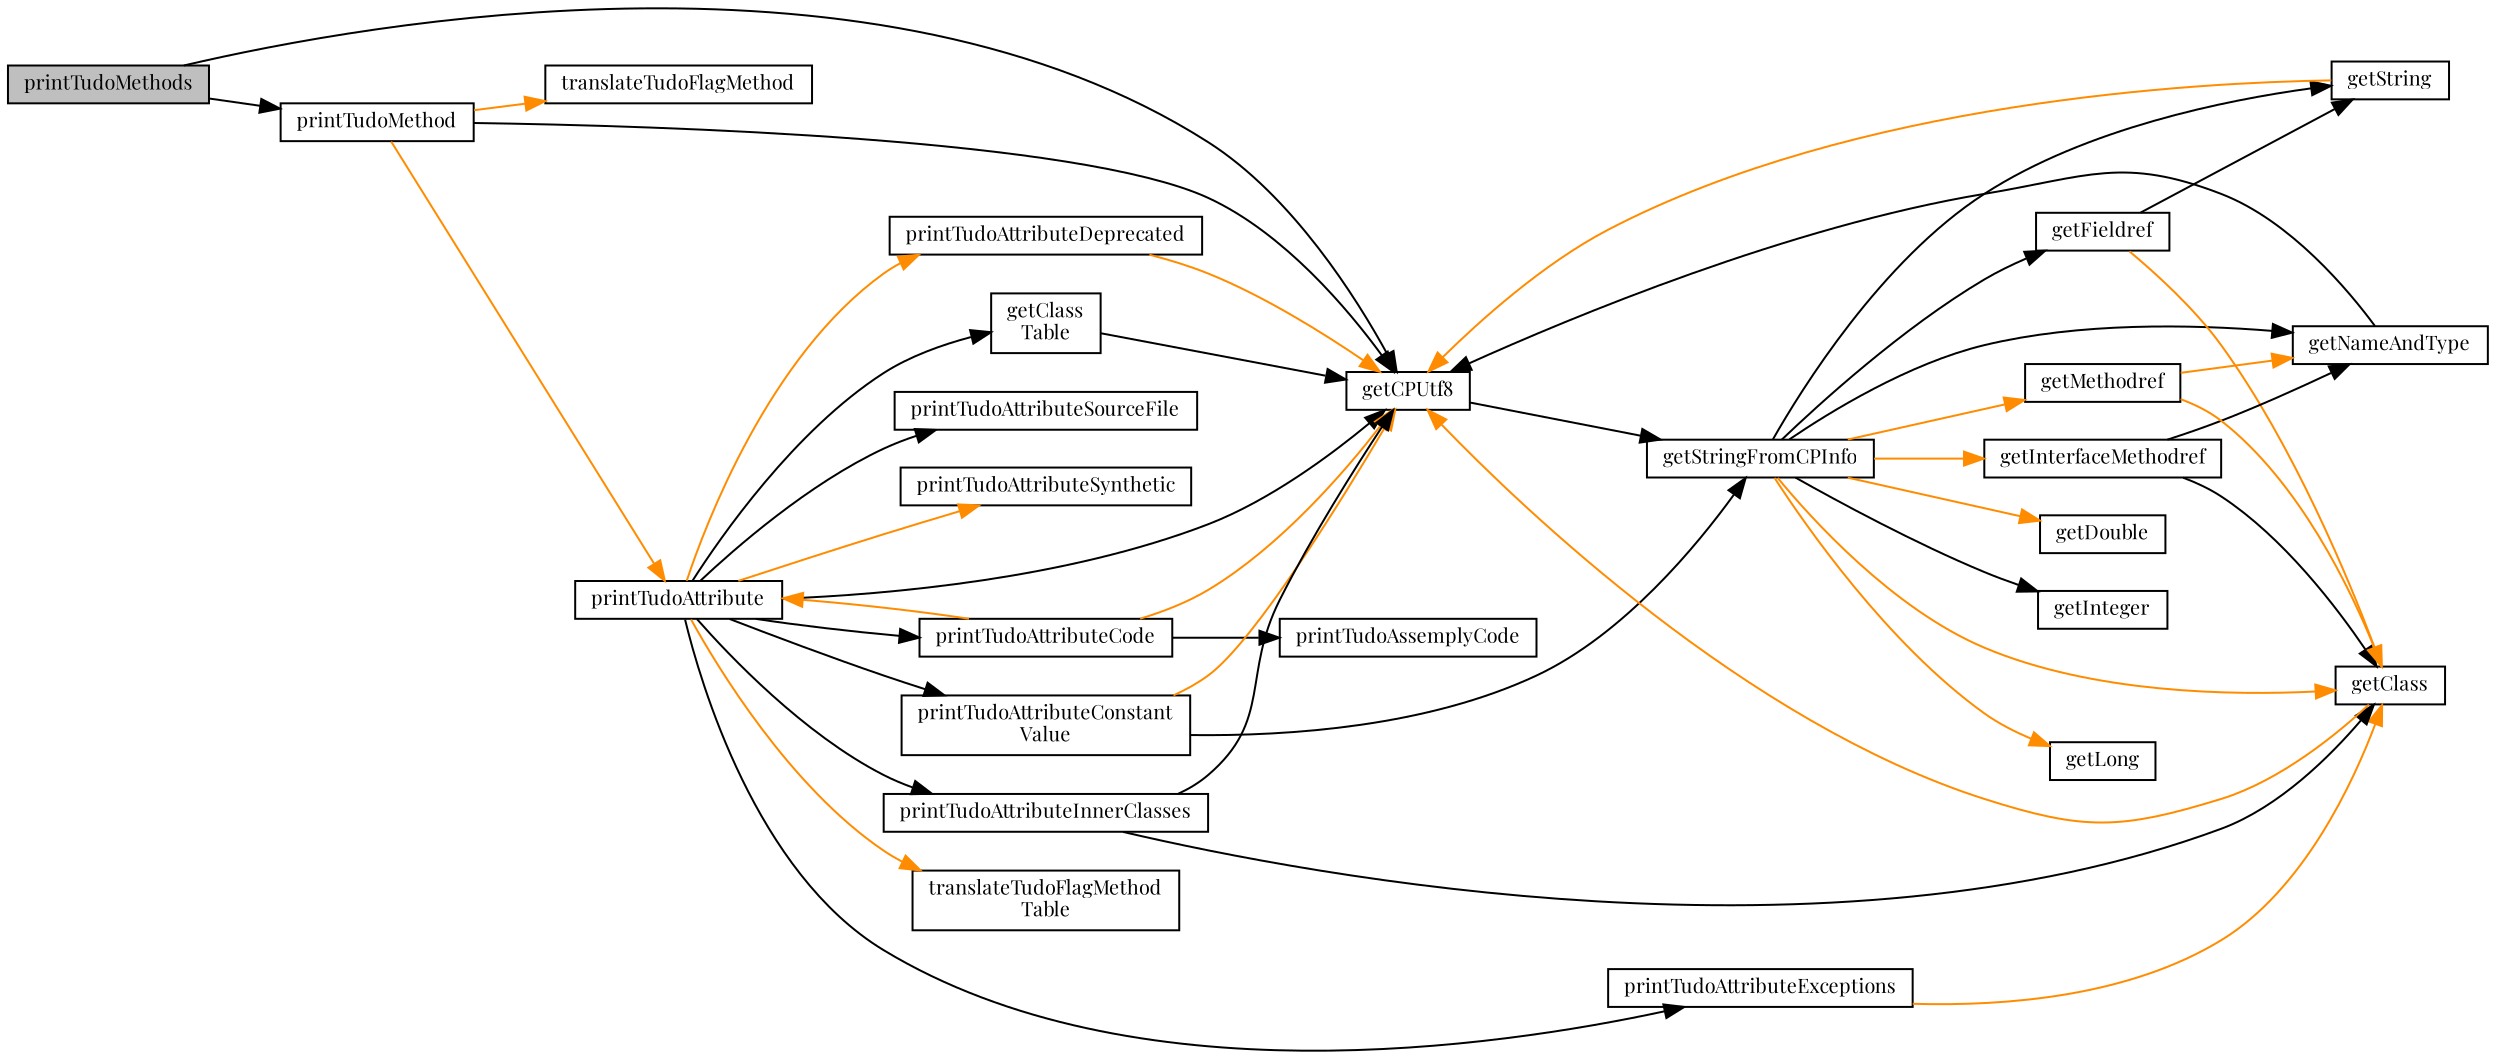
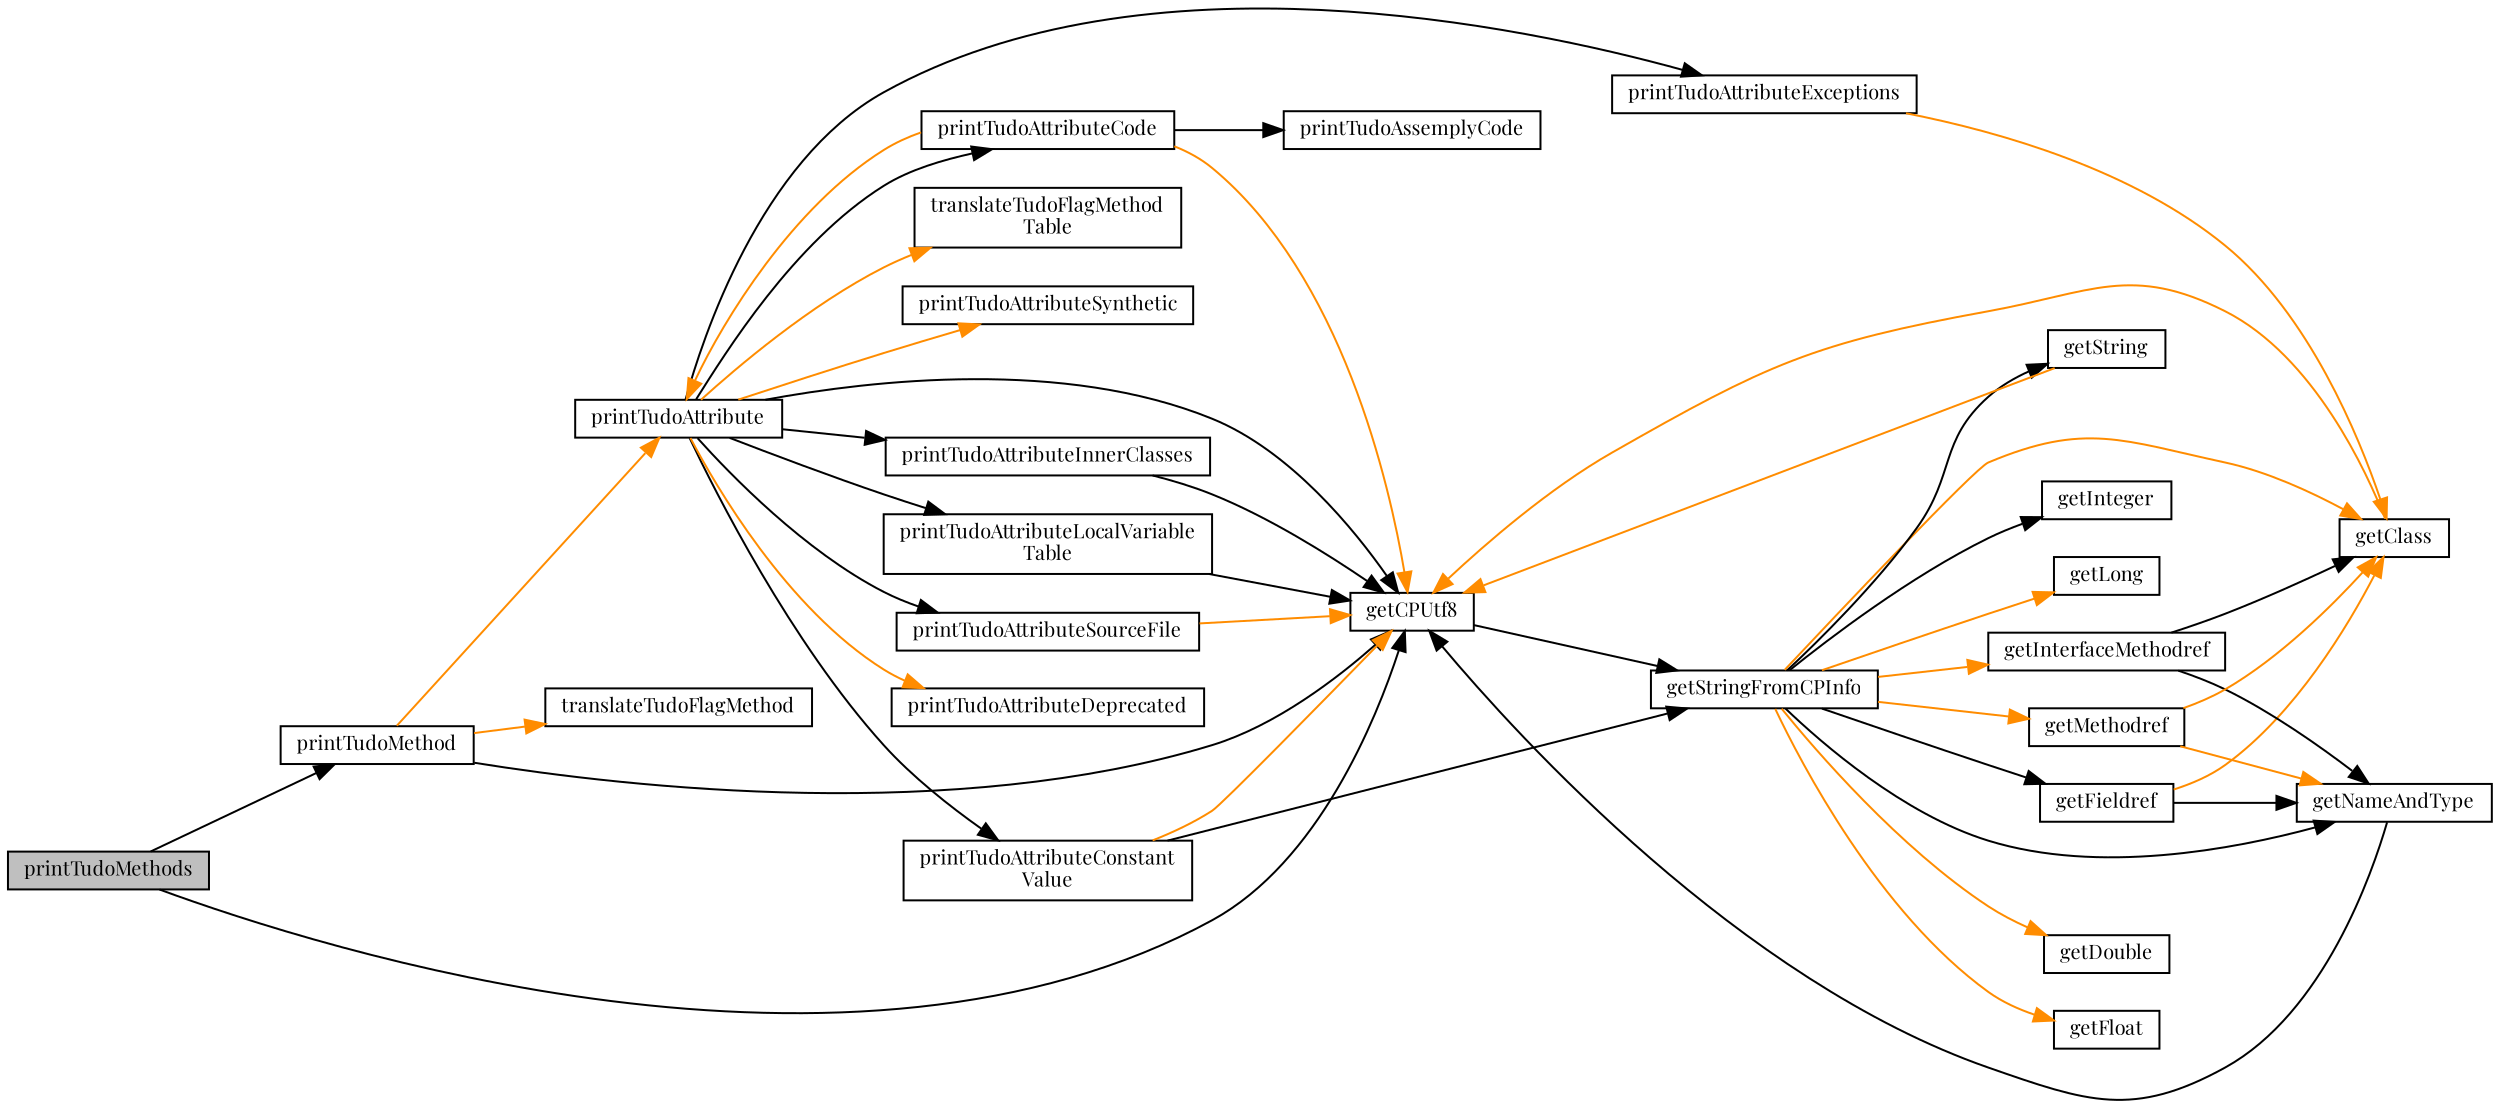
edge "getFieldref" -> "getString": now "getFieldref" -> "getNameAndType"
edge "printTudoAttributeDeprecated" -> "getCPUtf8": now "printTudoAttributeSourceFile" -> "getCPUtf8"
node "getClass Table": label "getClass Table" -> "printTudoAttributeLocalVariable Table"
edge "printTudoAttributeInnerClasses" -> "getClass": removed
node "getFloat": added
